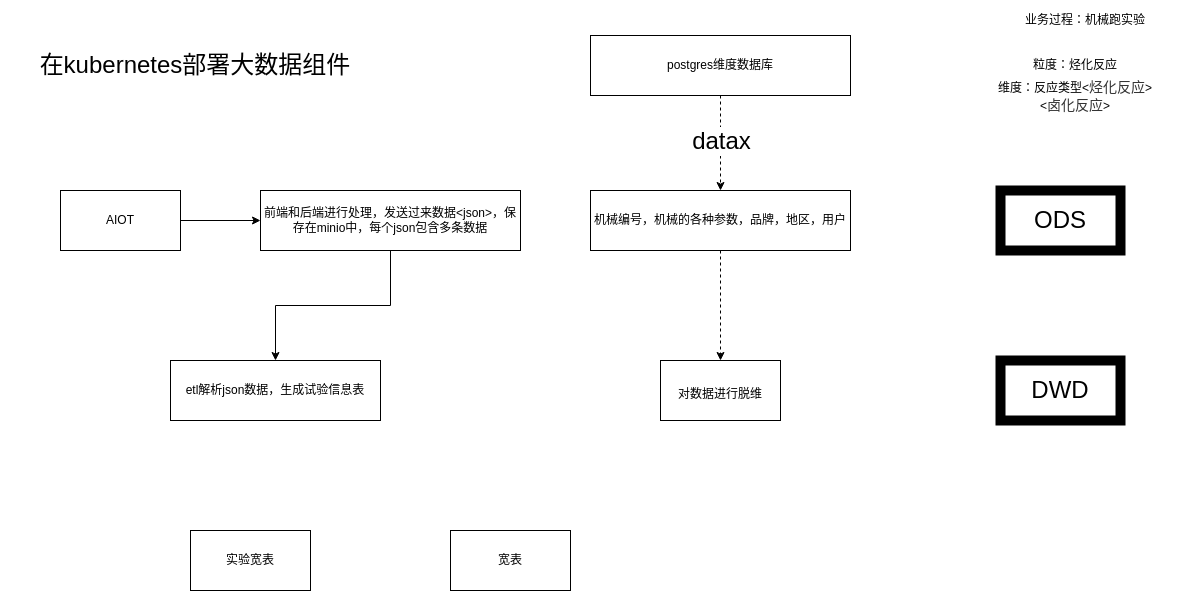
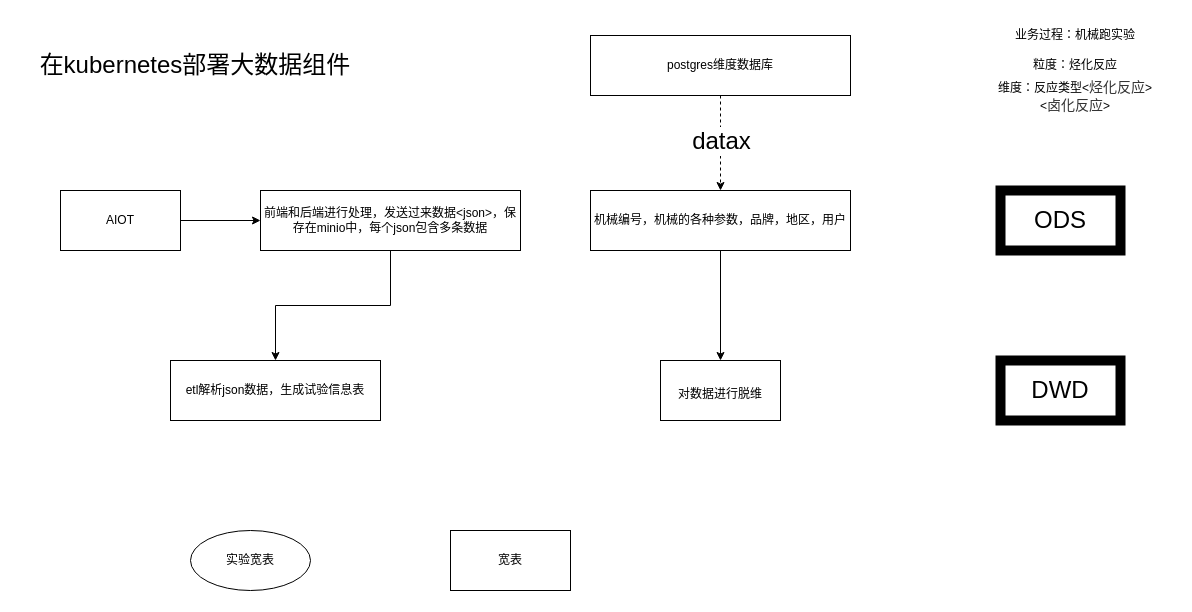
node "业务过程：机械跑实验": moved (1086, 21) -> (1076, 36)
edge "机械编号，机械的各种参数，品牌，地区，用户" -> "对数据进行脱维": style dashed -> solid
node "实验宽表": shape rectangle -> ellipse
